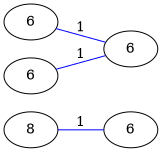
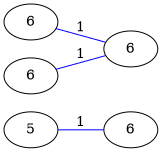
node "8": label "8" -> "5"
